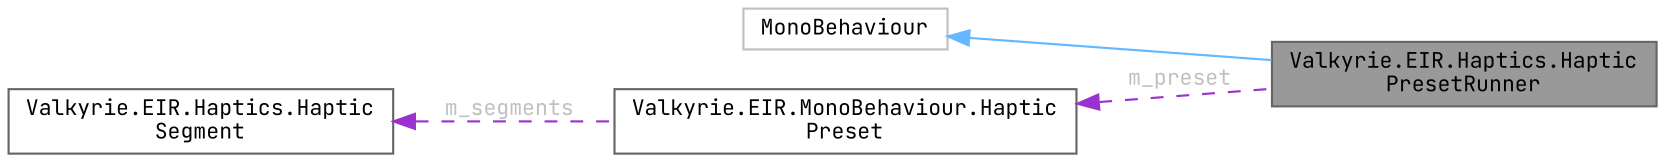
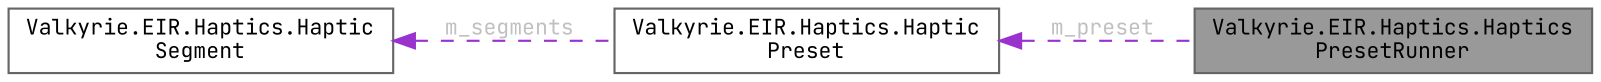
node "MonoBehaviour": removed
node "Valkyrie.EIR.Haptics.Haptic PresetRunner": label "Valkyrie.EIR.Haptics.Haptic PresetRunner" -> "Valkyrie.EIR.Haptics.Haptics PresetRunner"
node "Valkyrie.EIR.MonoBehaviour.Haptic Preset": label "Valkyrie.EIR.MonoBehaviour.Haptic Preset" -> "Valkyrie.EIR.Haptics.Haptic Preset"
